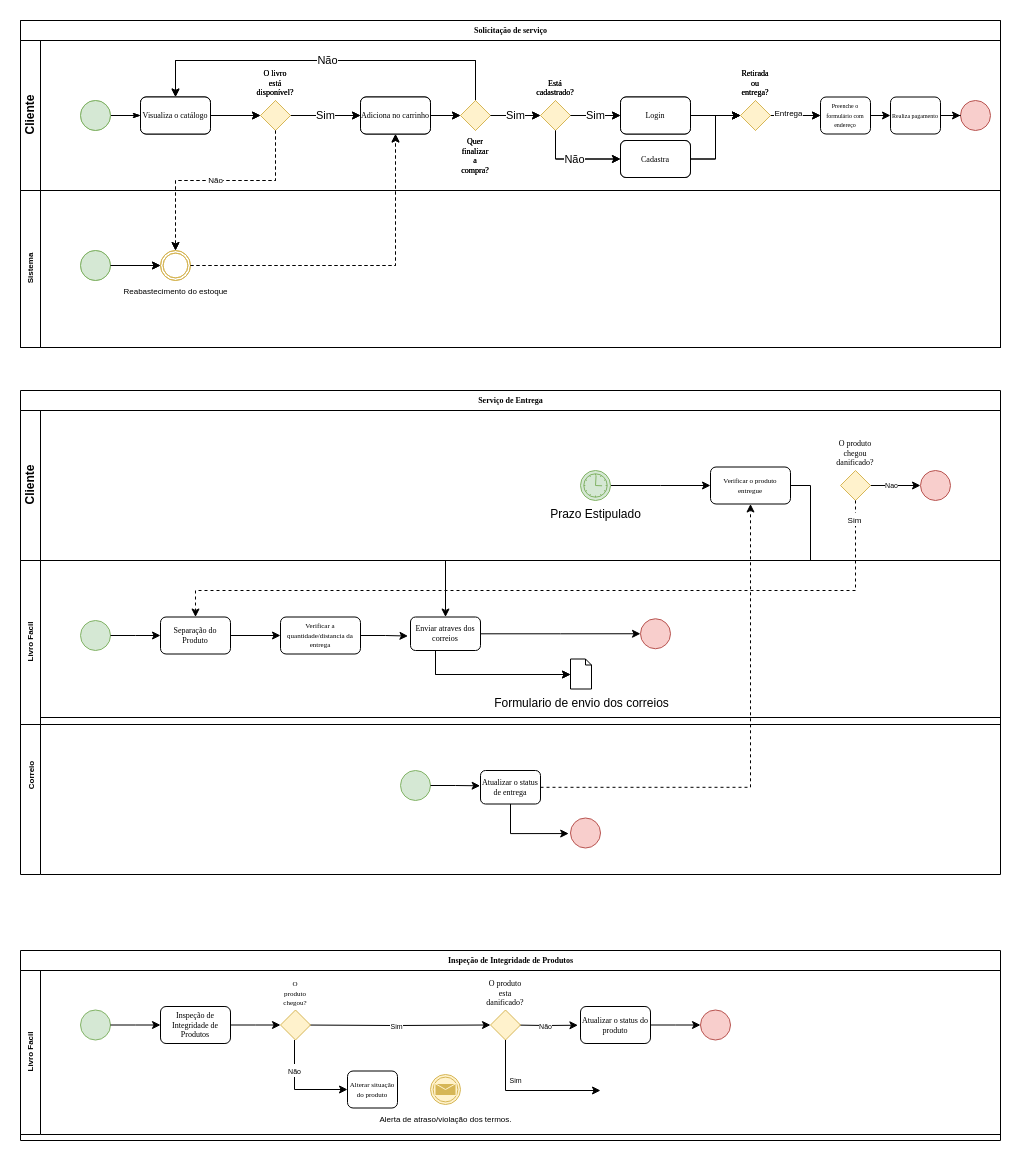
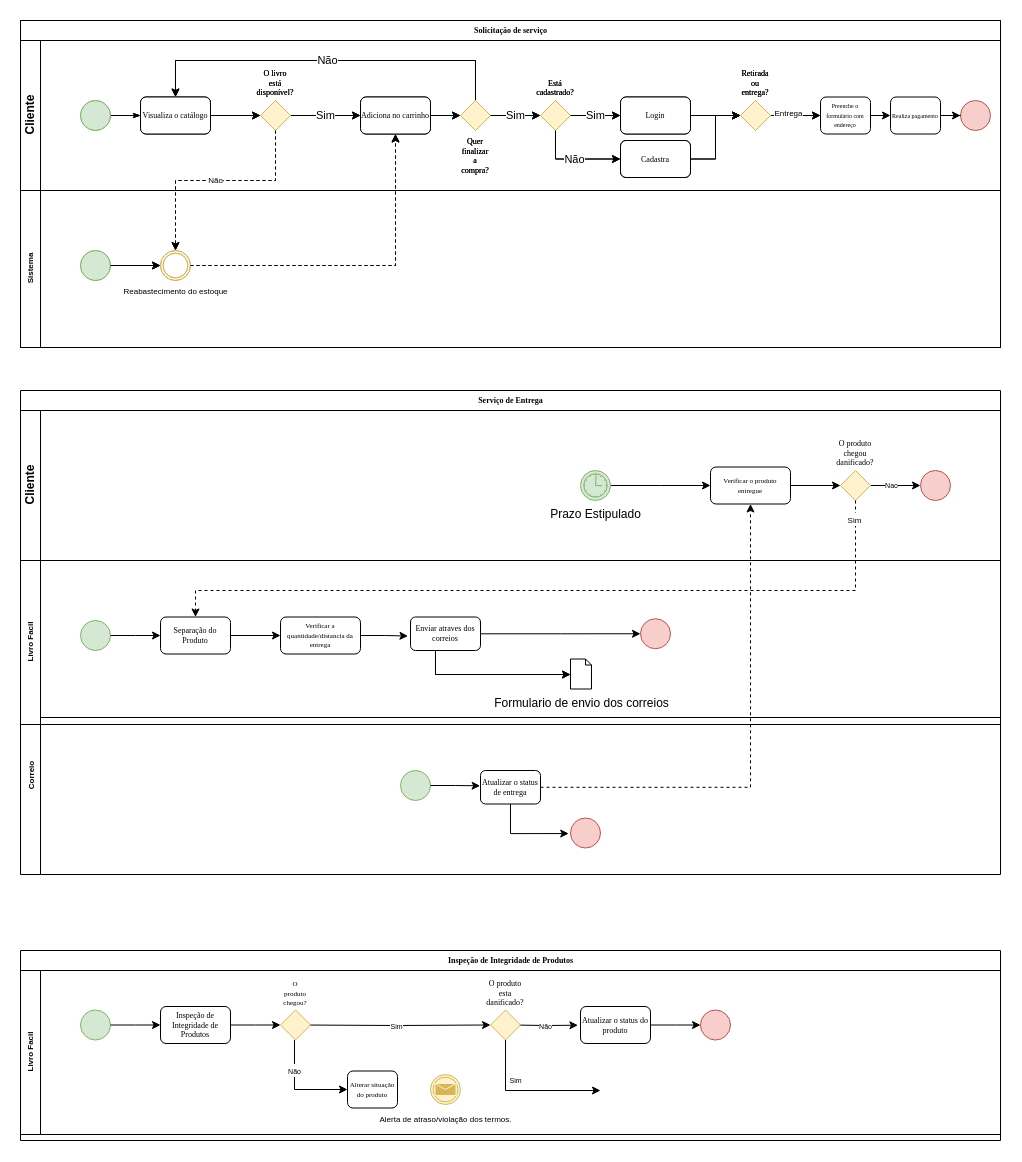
edge "Verificar o produto entregue" -> "Enviar atraves dos correios": now "Verificar o produto entregue" -> "O produto chegou danificado?"
